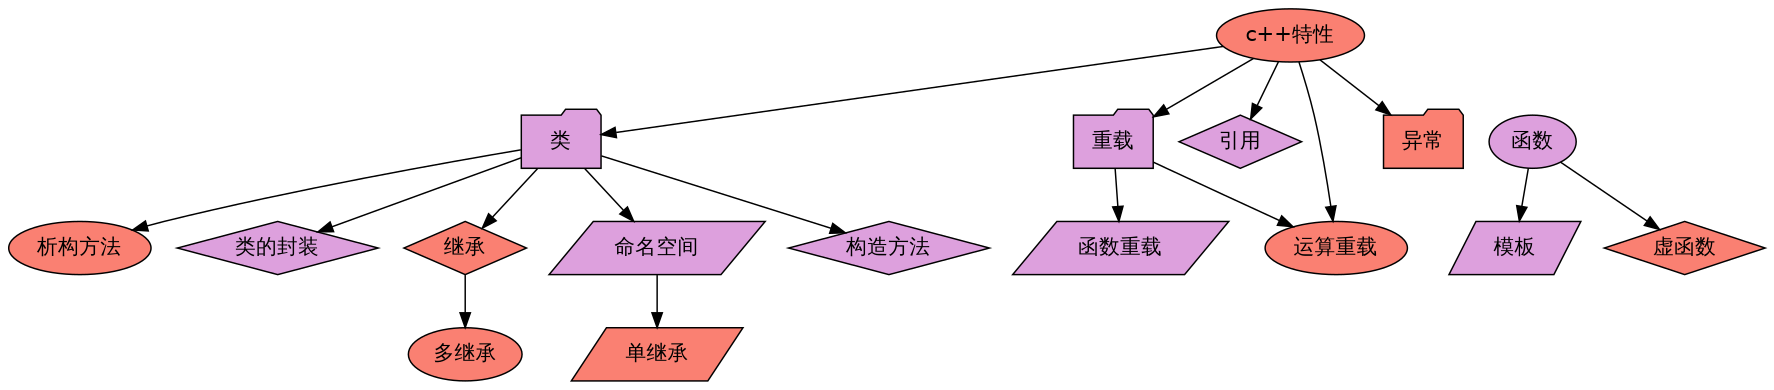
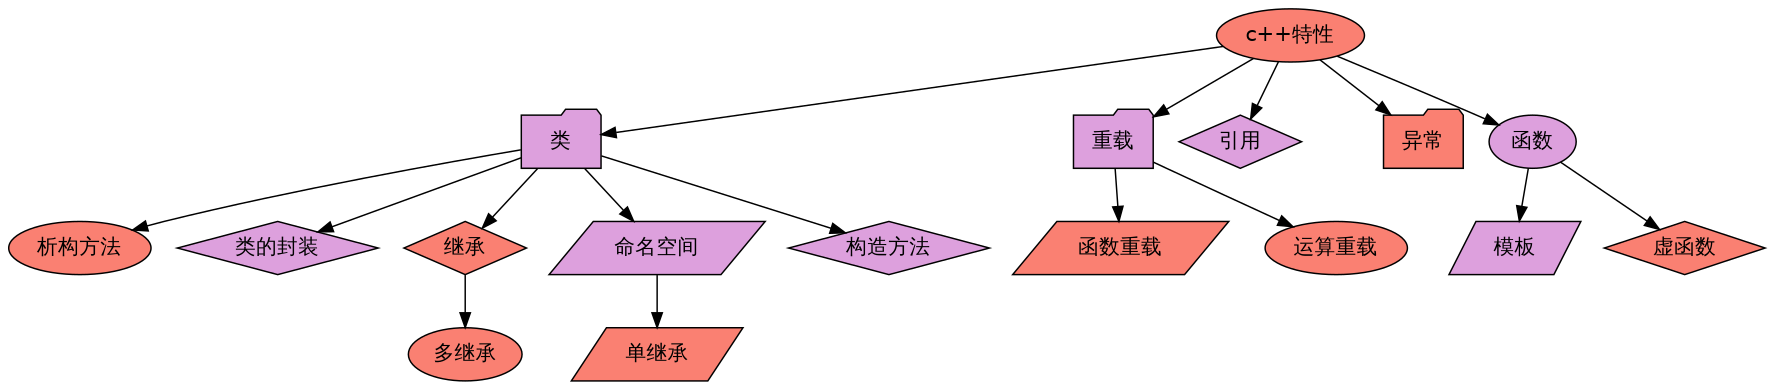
edge "c++特性" -> "运算重载": now "c++特性" -> "函数"
node "函数重载": fillcolor plum -> salmon
